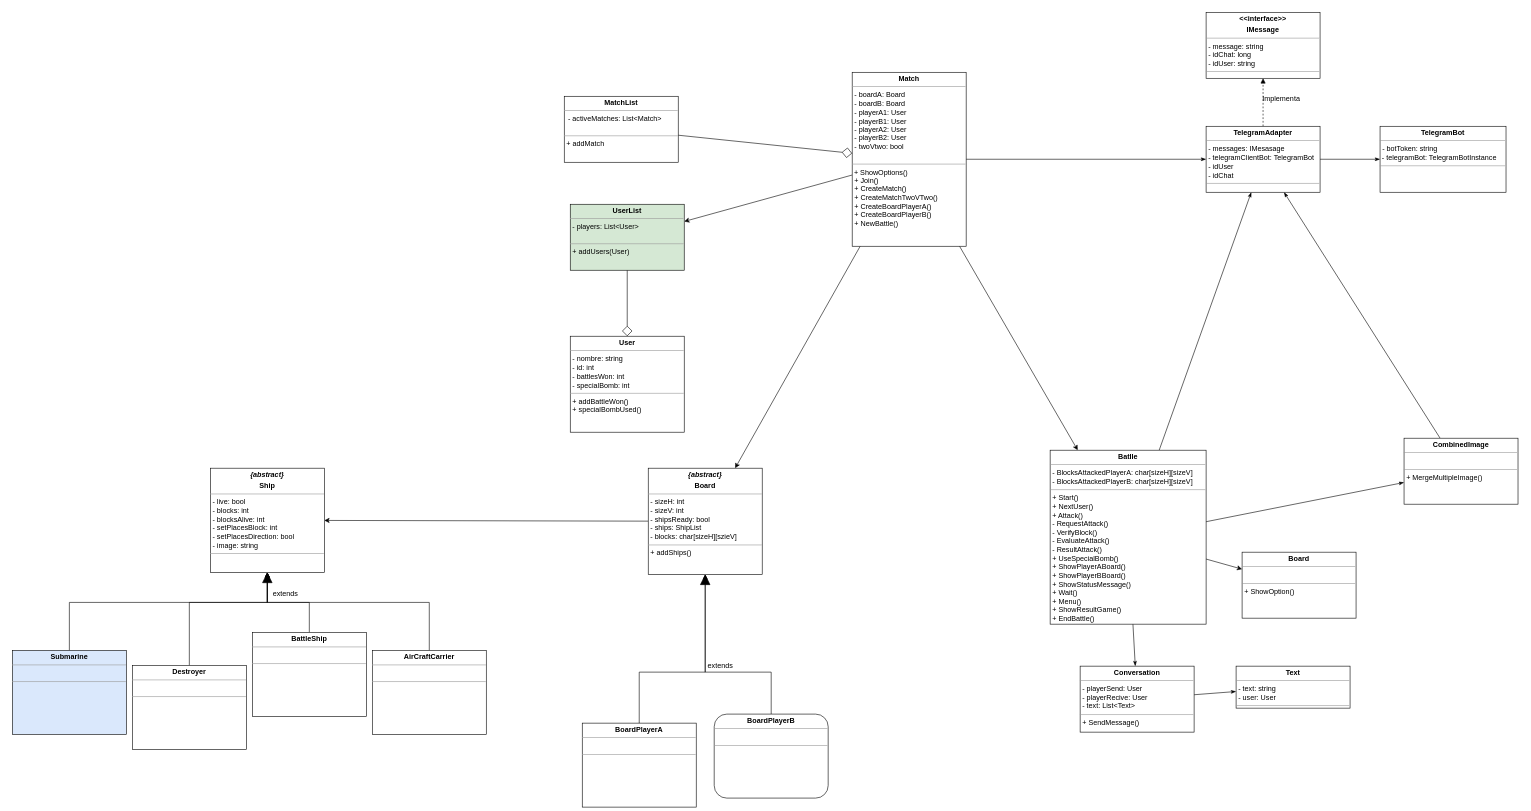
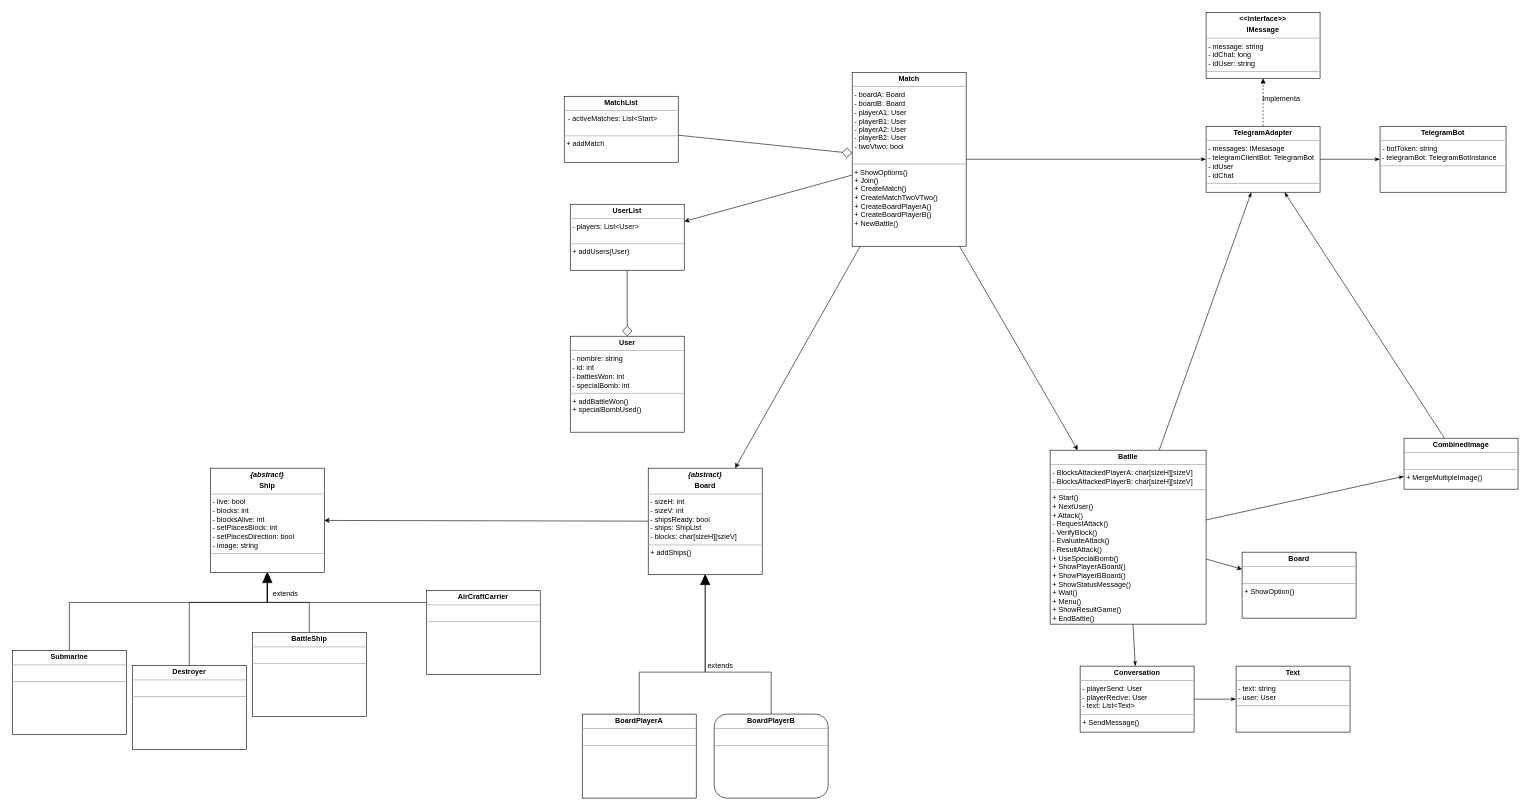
node "MatchList - activeMatches: List<Match> + addMatch": label "MatchList - activeMatches: List<Match> + addMatch" -> "MatchList - activeMatches: List<Start> + addMatch"
node "UserList - players: List<User> + addUsers(User)": fillcolor #d5e8d4 -> #ffffff
node "CombinedImage + MergeMultipleImage()": size 114x66 -> 114x51
node "Text - text: string - user: User": size 114x42 -> 114x66
node "Submarine": fillcolor #dae8fc -> #ffffff
node "AirCraftCarrier": moved (429, 693) -> (483, 633)
node "BoardPlayerA": moved (639, 765) -> (639, 756)
